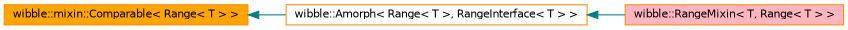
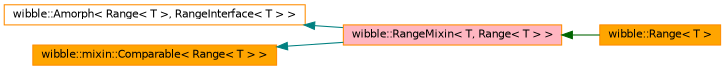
edge "wibble::Amorph< Range< T >, RangeInterface< T > >" -> "wibble::mixin::Comparable< Range< T > >": now "wibble::RangeMixin< T, Range< T > >" -> "wibble::mixin::Comparable< Range< T > >"
node "wibble::Range< T >": added
